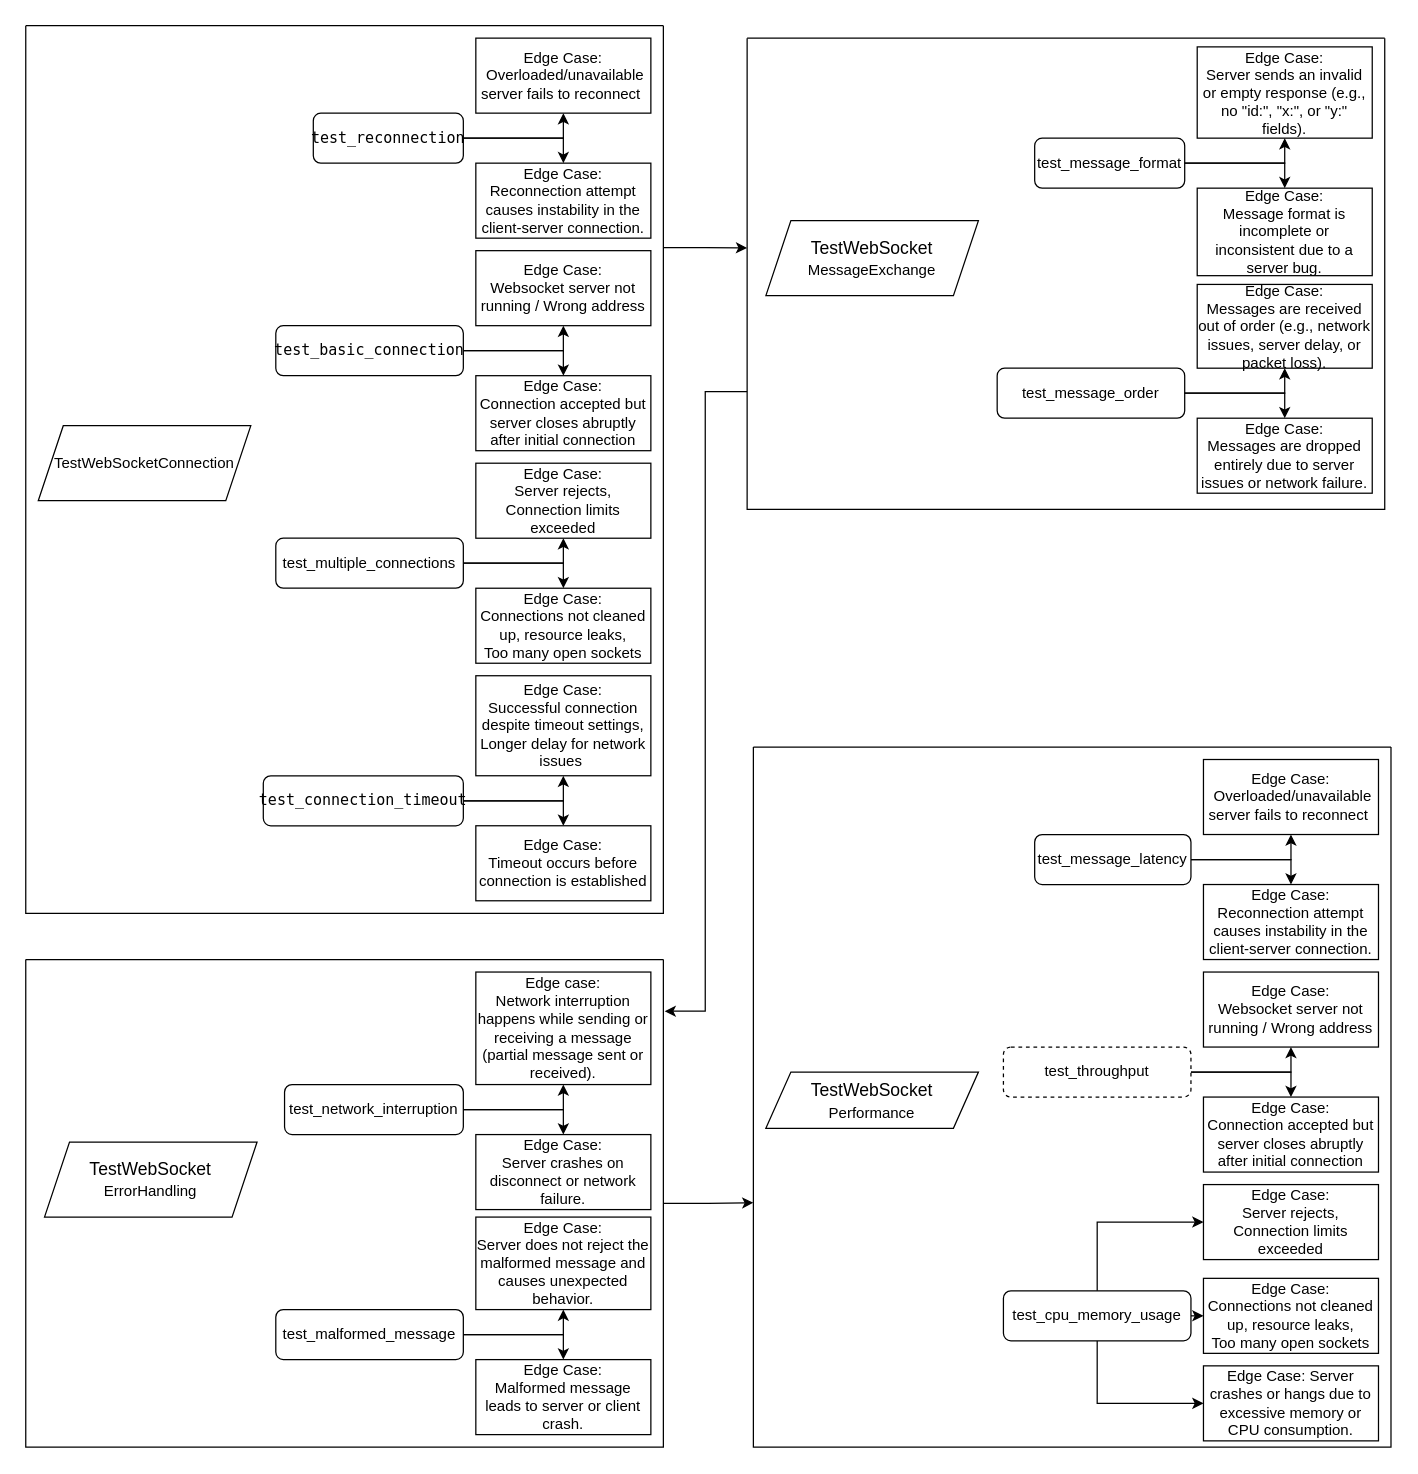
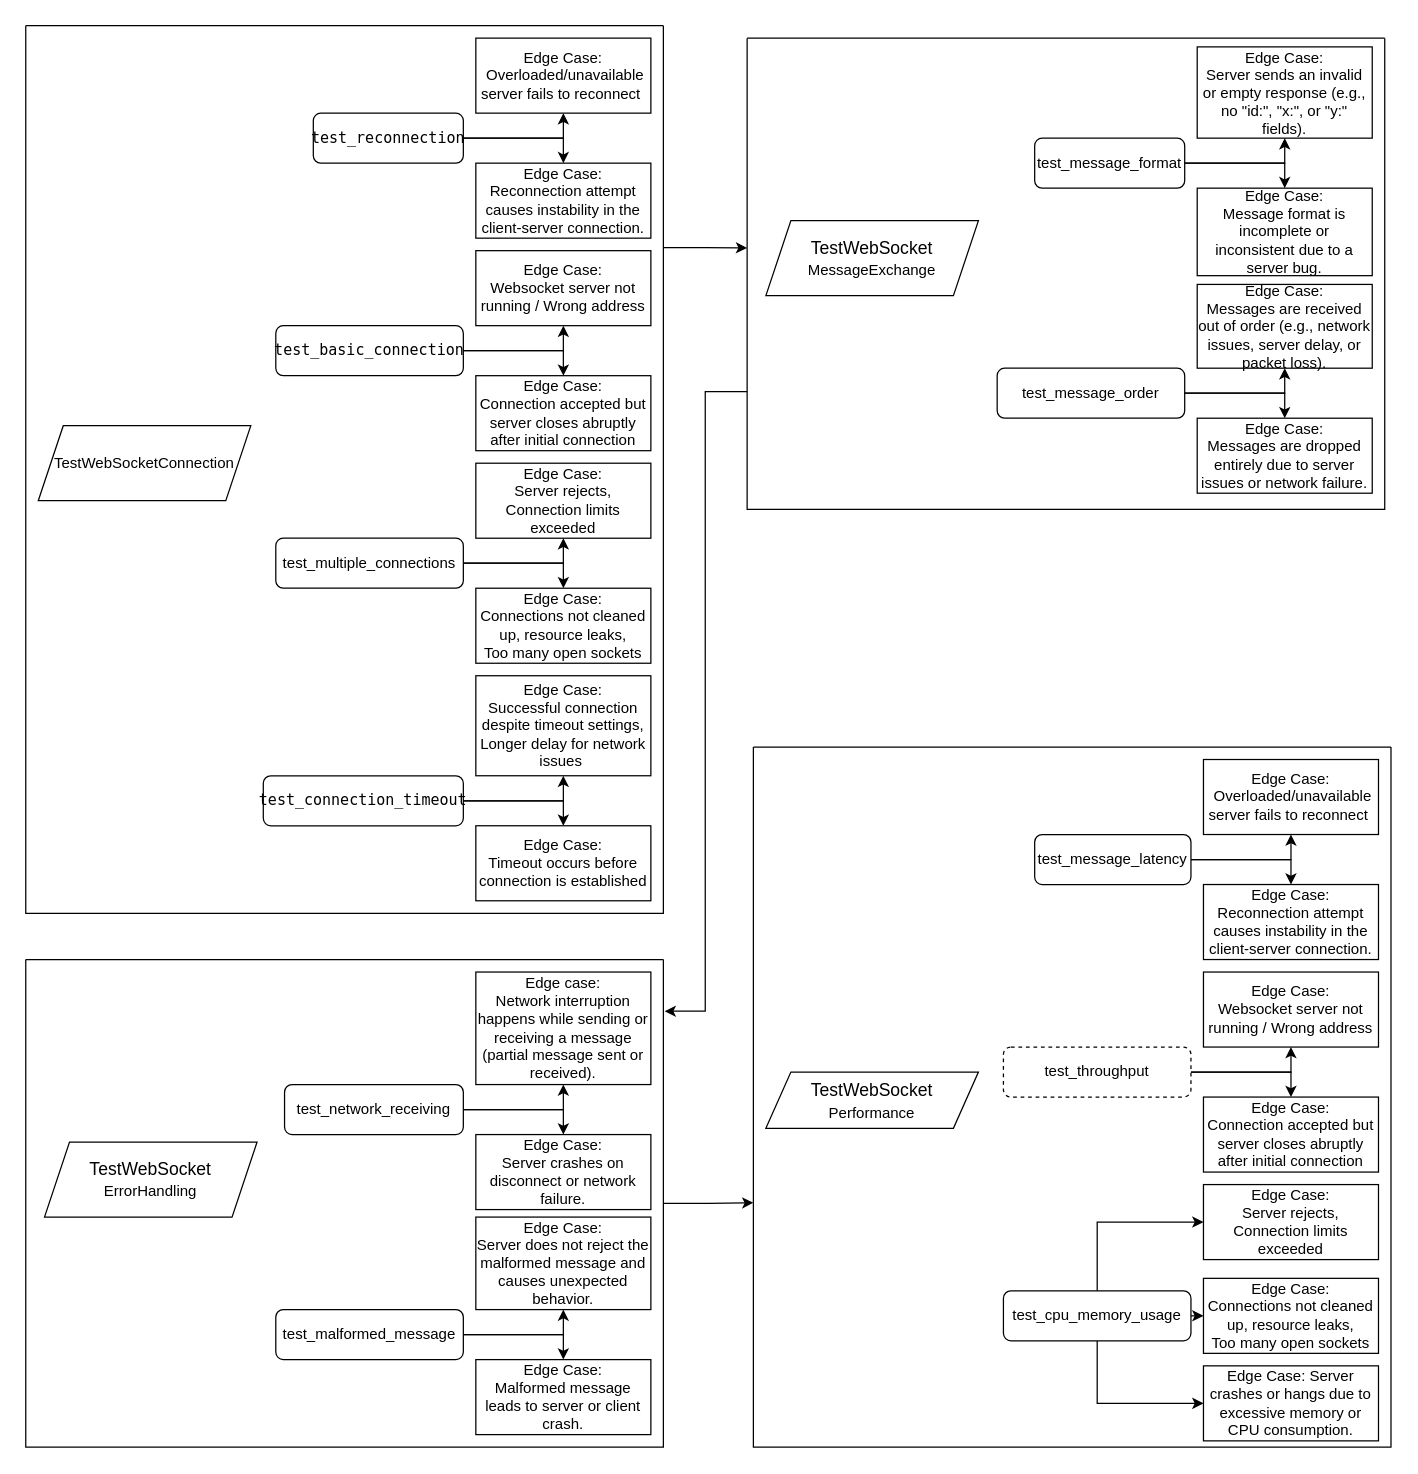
node "test_network_interruption": label "test_network_interruption" -> "test_network_receiving"
